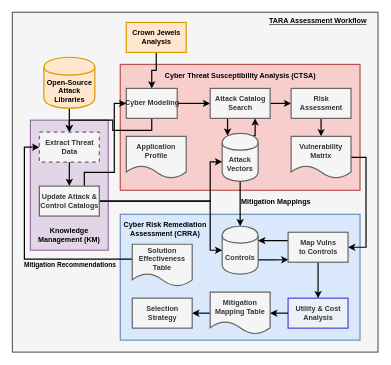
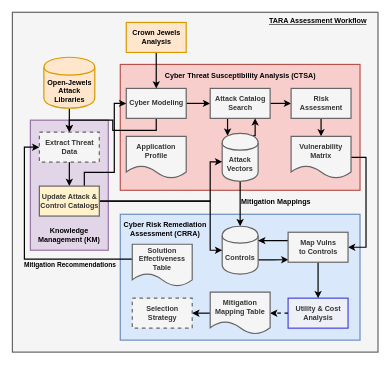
node "Open-Source Attack Libraries": label "Open-Source Attack Libraries" -> "Open-Jewels Attack Libraries"
node "Cyber Modeling": size 51x30 -> 60x30
node "Update Attack & Control Catalogs": fillcolor #f5f5f5 -> #fff2cc
node "Selection Strategy": style solid -> dashed
edge "Utility & Cost Analysis" -> "Mitigation Mapping Table": style solid -> dashed
